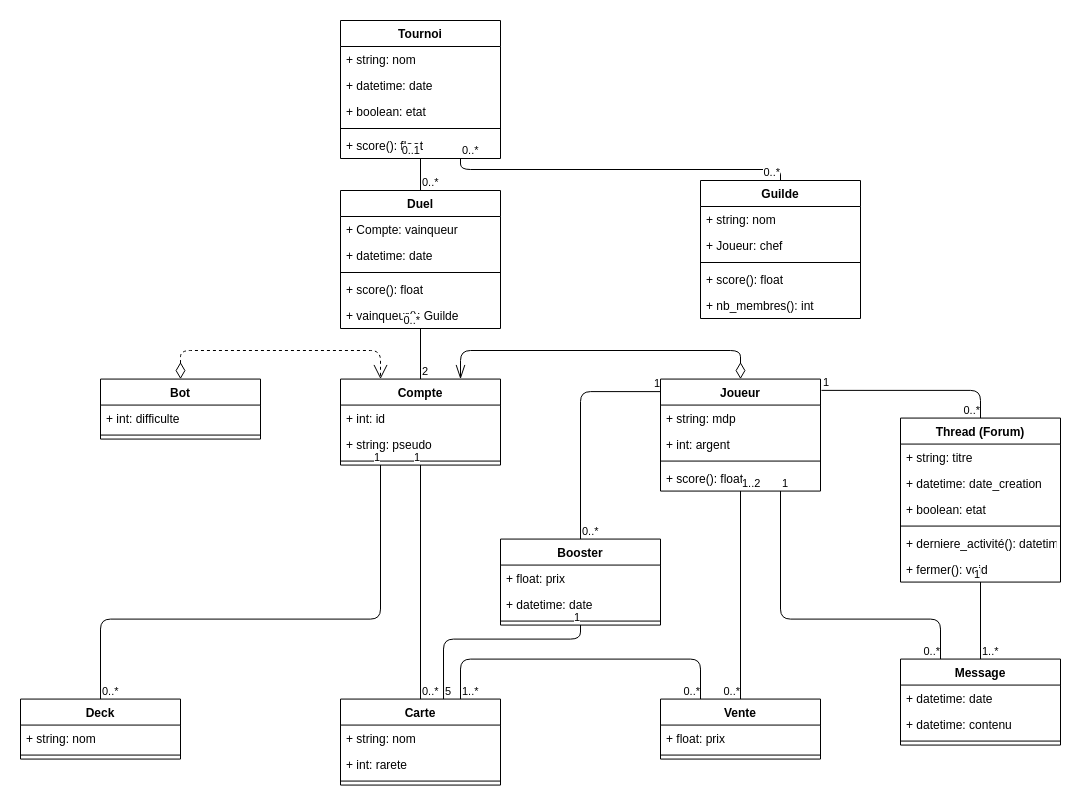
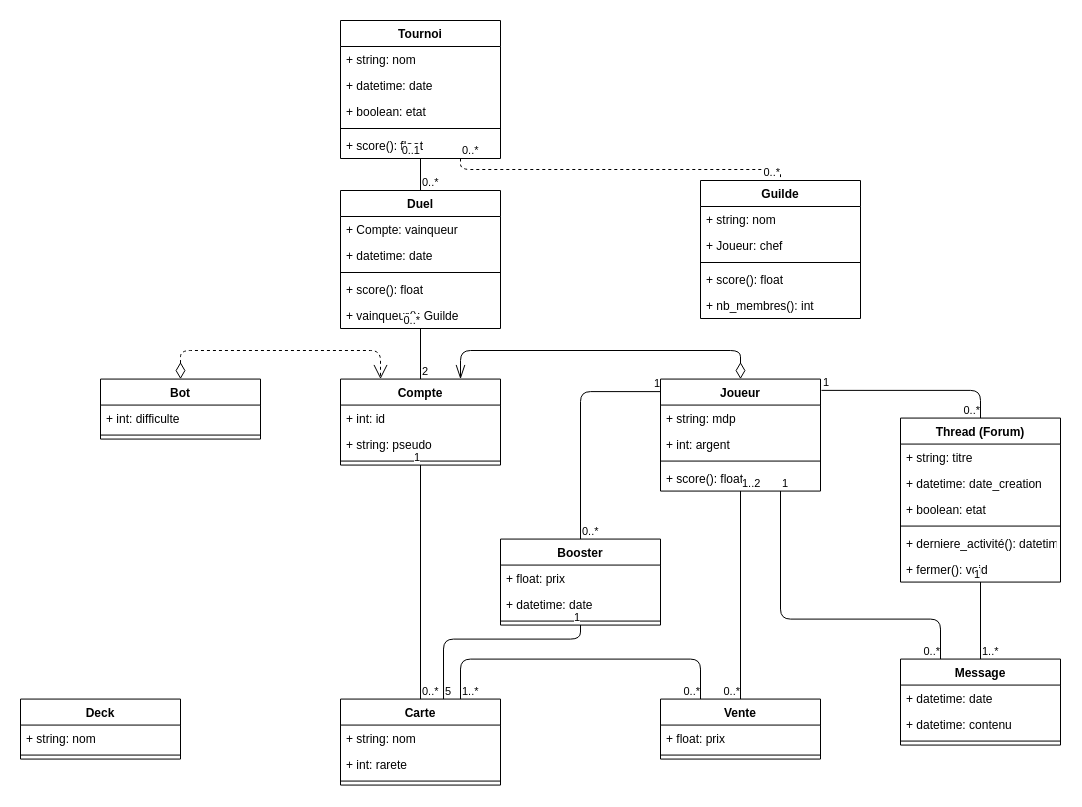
edge "Tournoi" -- "Guilde": style solid -> dashed
edge "Compte" -- "Deck": removed, labels "1", "0..*"
